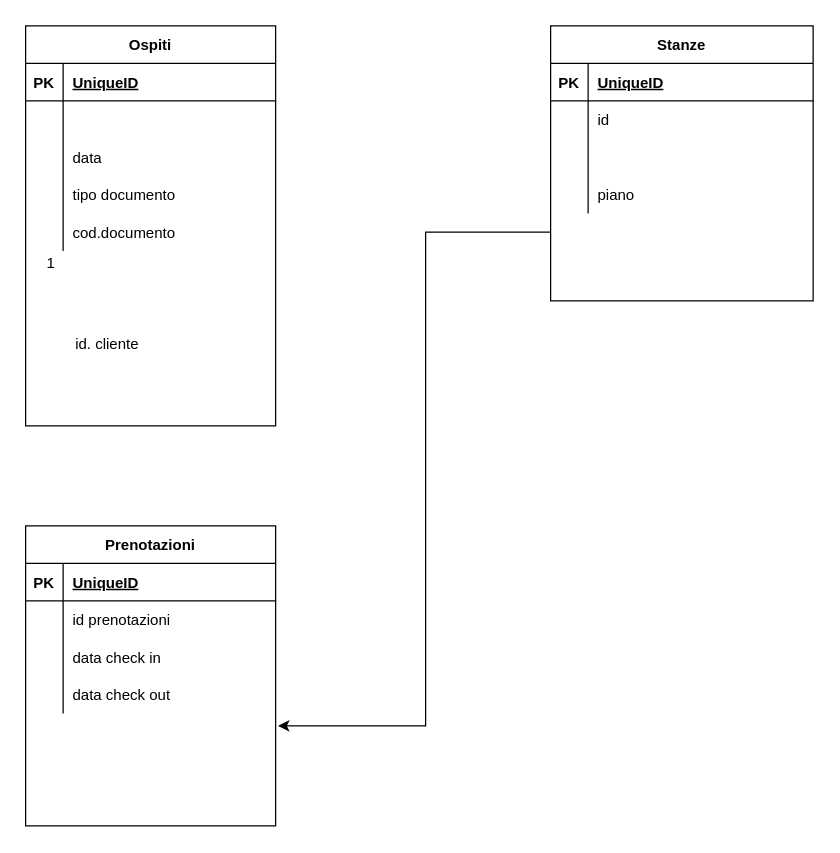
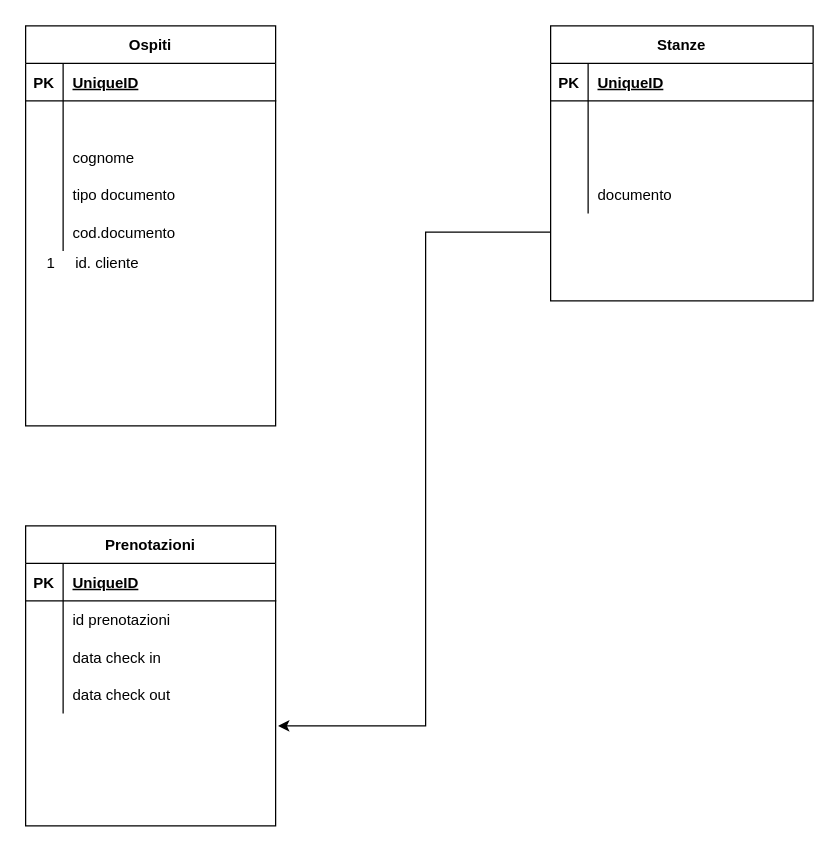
node "id": removed
node "data": label "data" -> "cognome"
node "piano": label "piano" -> "documento"
node "id. cliente": moved (107, 344) -> (107, 263)
